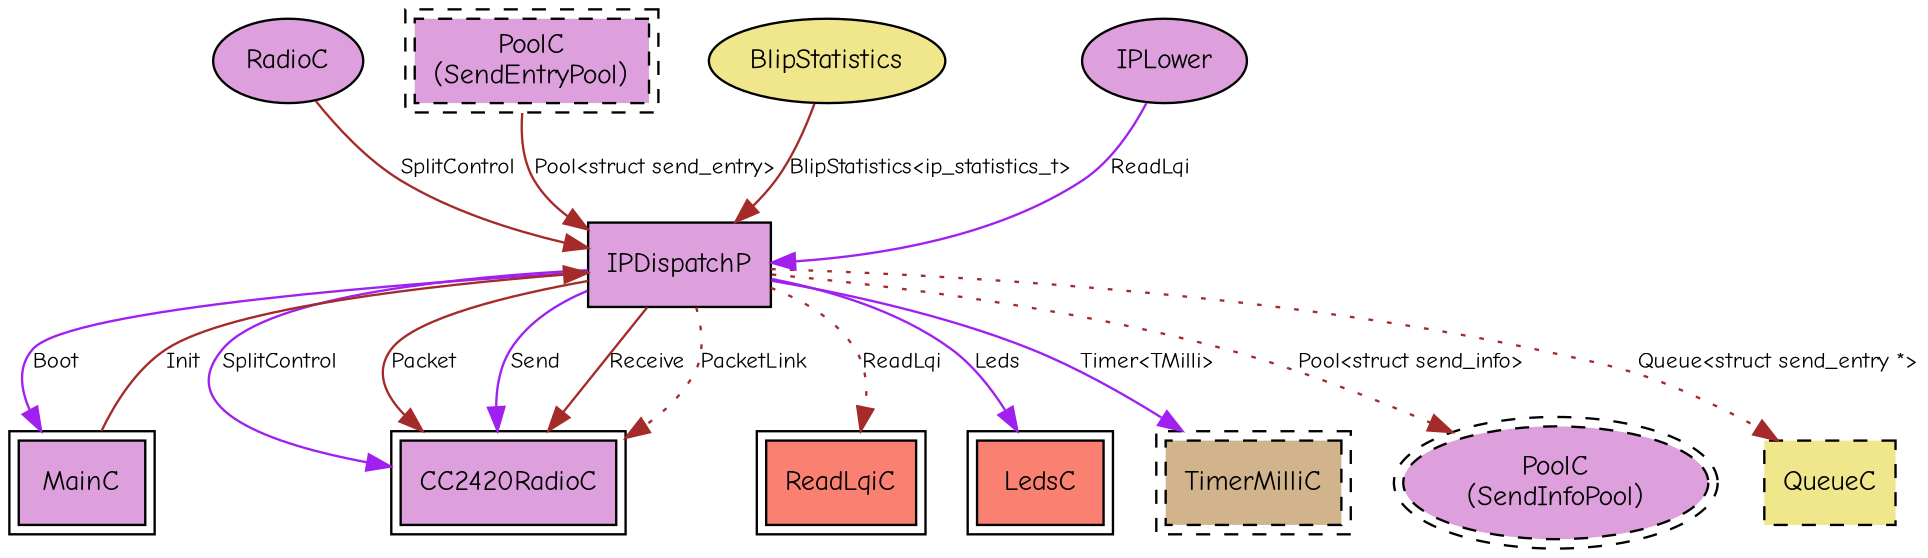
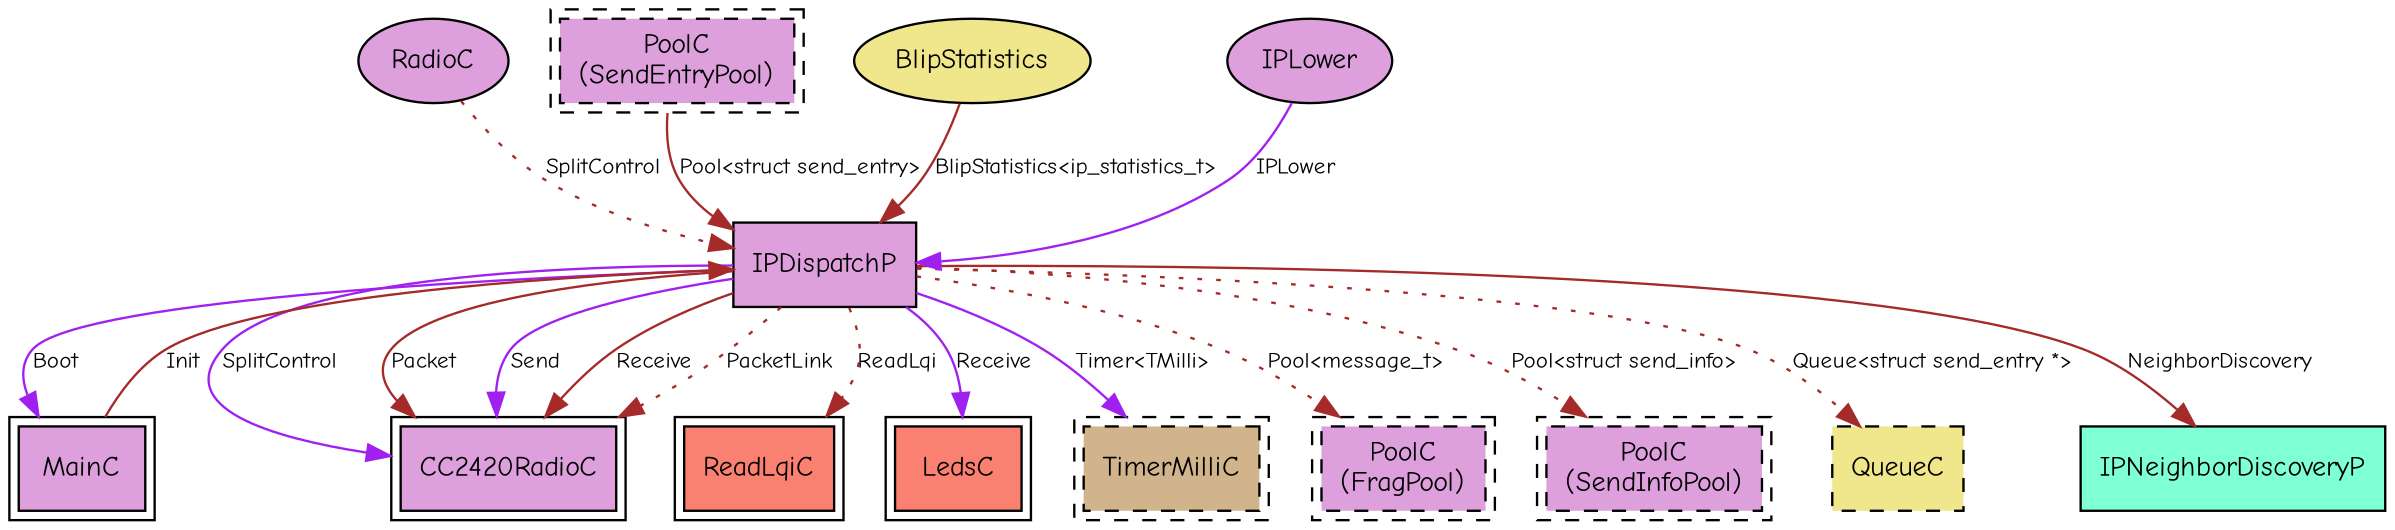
edge "IPLower" -> "IPDispatchP": label "ReadLqi" -> "IPLower"
edge "RadioC" -> "IPDispatchP": style solid -> dotted
edge "IPDispatchP" -> "LedsC": label "Leds" -> "Receive"
node "PoolC (FragPool)": added
node "IPNeighborDiscoveryP": added
node "PoolC (SendInfoPool)": shape ellipse -> box
